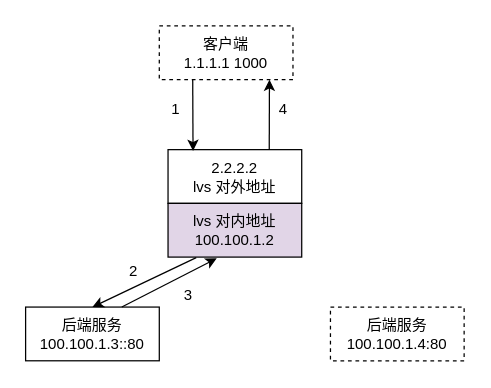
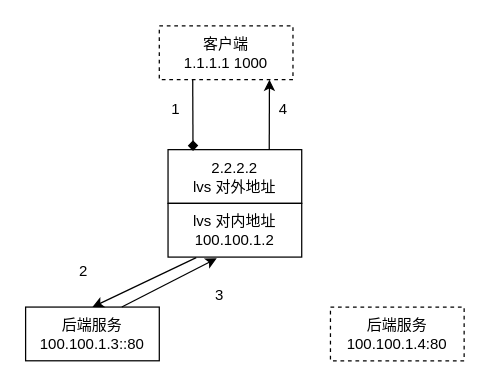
edge "客户端 1.1.1.1 1000" -> "2.2.2.2 lvs 对外地址": arrowhead classic -> diamond
node "lvs 对内地址 100.100.1.2": fillcolor #e1d5e7 -> #ffffff
node "2": moved (133, 272) -> (83, 272)
node "3": moved (188, 296) -> (219, 296)
